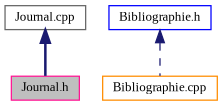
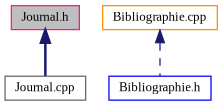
edge "Journal.h" -> "Journal.cpp": reversed
edge "Bibliographie.cpp" -> "Bibliographie.h": reversed
